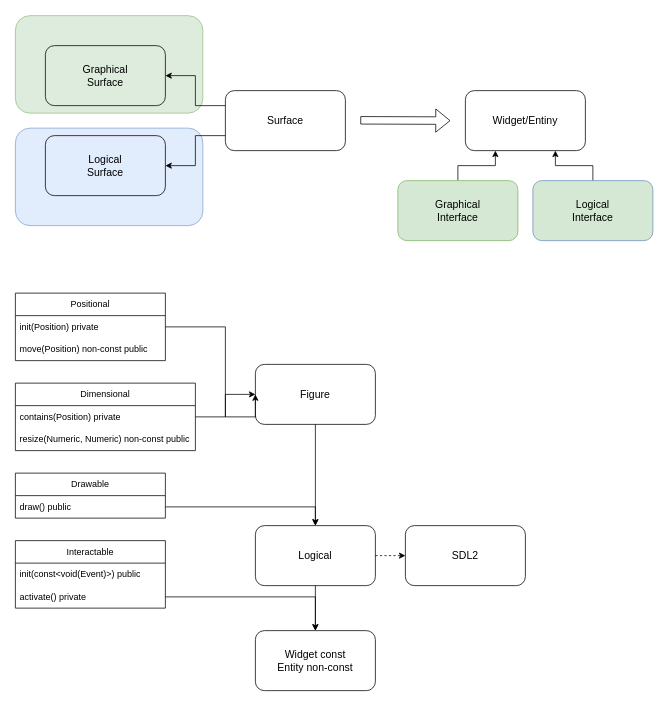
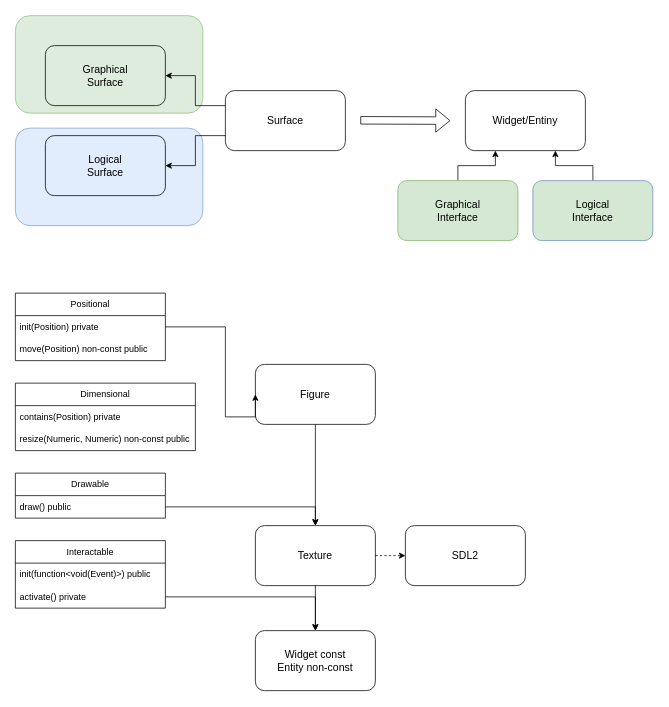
edge "contains(Position) private" -> "Figure": removed
node "Logical": label "Logical" -> "Texture"
node "init(const<void(Event)>) public": label "init(const<void(Event)>) public" -> "init(function<void(Event)>) public"
